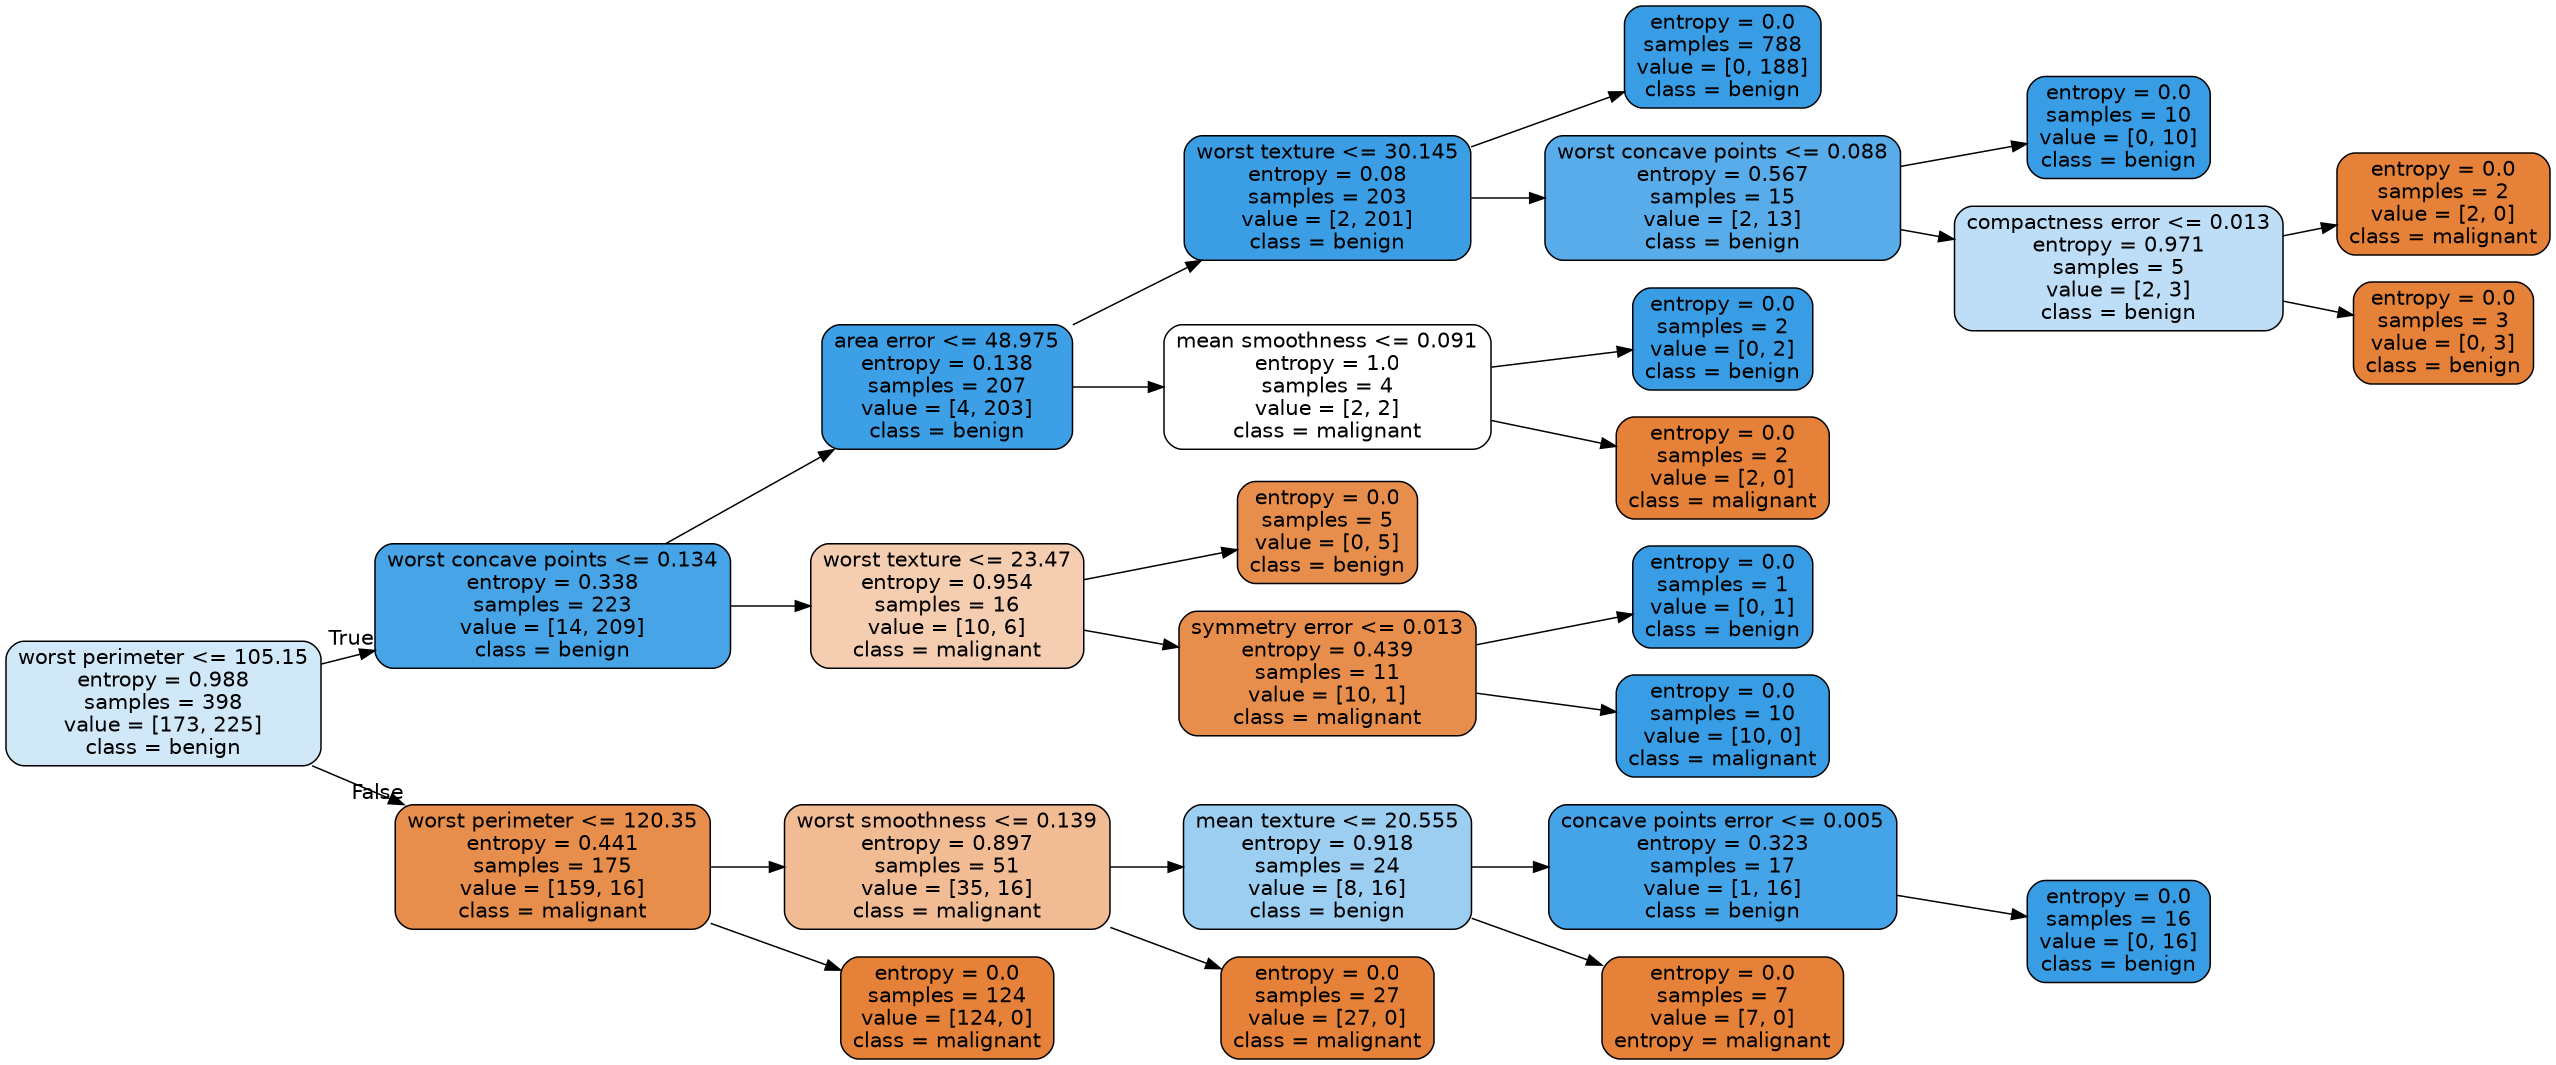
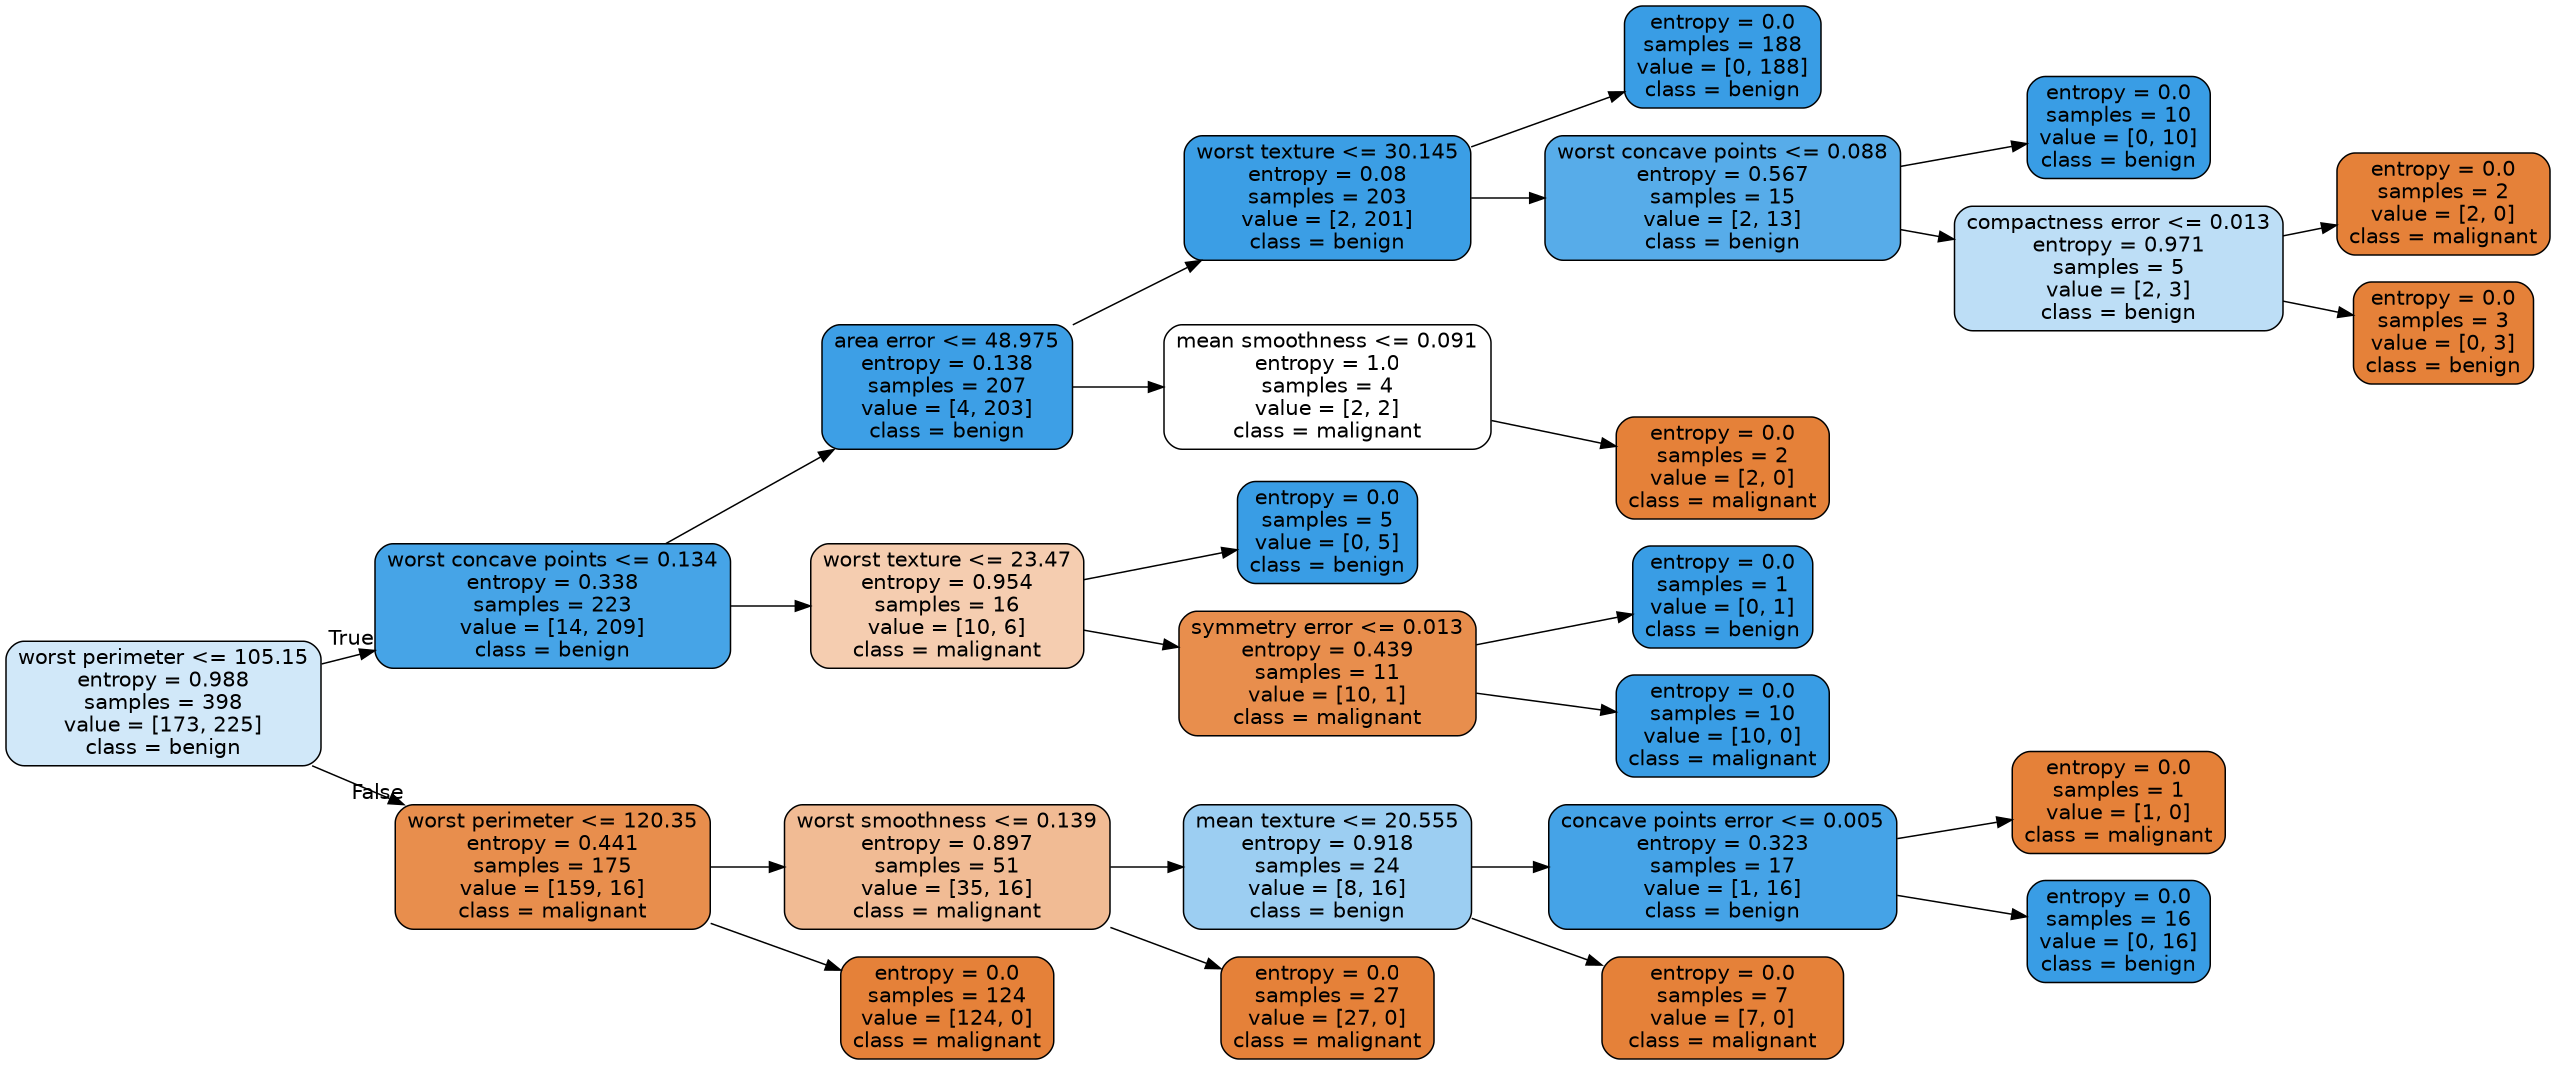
node "entropy = 0.0 samples = 788 value = [0, 188] class = benign": label "entropy = 0.0 samples = 788 value = [0, 188] class = benign" -> "entropy = 0.0 samples = 188 value = [0, 188] class = benign"
node "entropy = 0.0 samples = 2 value = [0, 2] class = benign": removed
node "entropy = 0.0 samples = 5 value = [0, 5] class = benign": fillcolor #e88e4d -> #399de5
node "entropy = 0.0 samples = 1 value = [1, 0] class = malignant": added
node "entropy = 0.0 samples = 7 value = [7, 0] entropy = malignant": label "entropy = 0.0 samples = 7 value = [7, 0] entropy = malignant" -> "entropy = 0.0 samples = 7 value = [7, 0] class = malignant"
